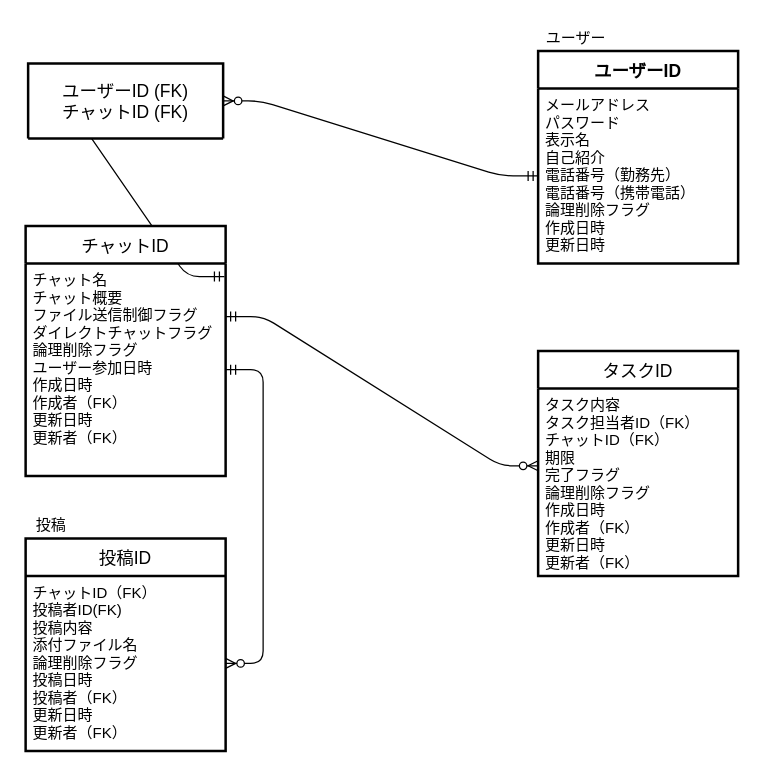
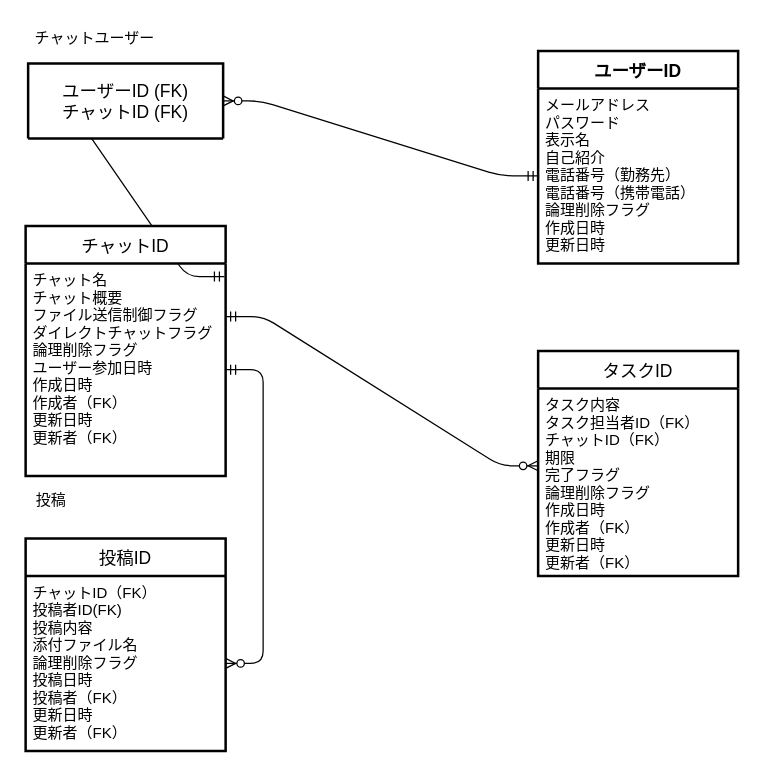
node "チャットユーザー": added
node "ユーザー": removed
node "投稿": moved (51, 526) -> (51, 501)
